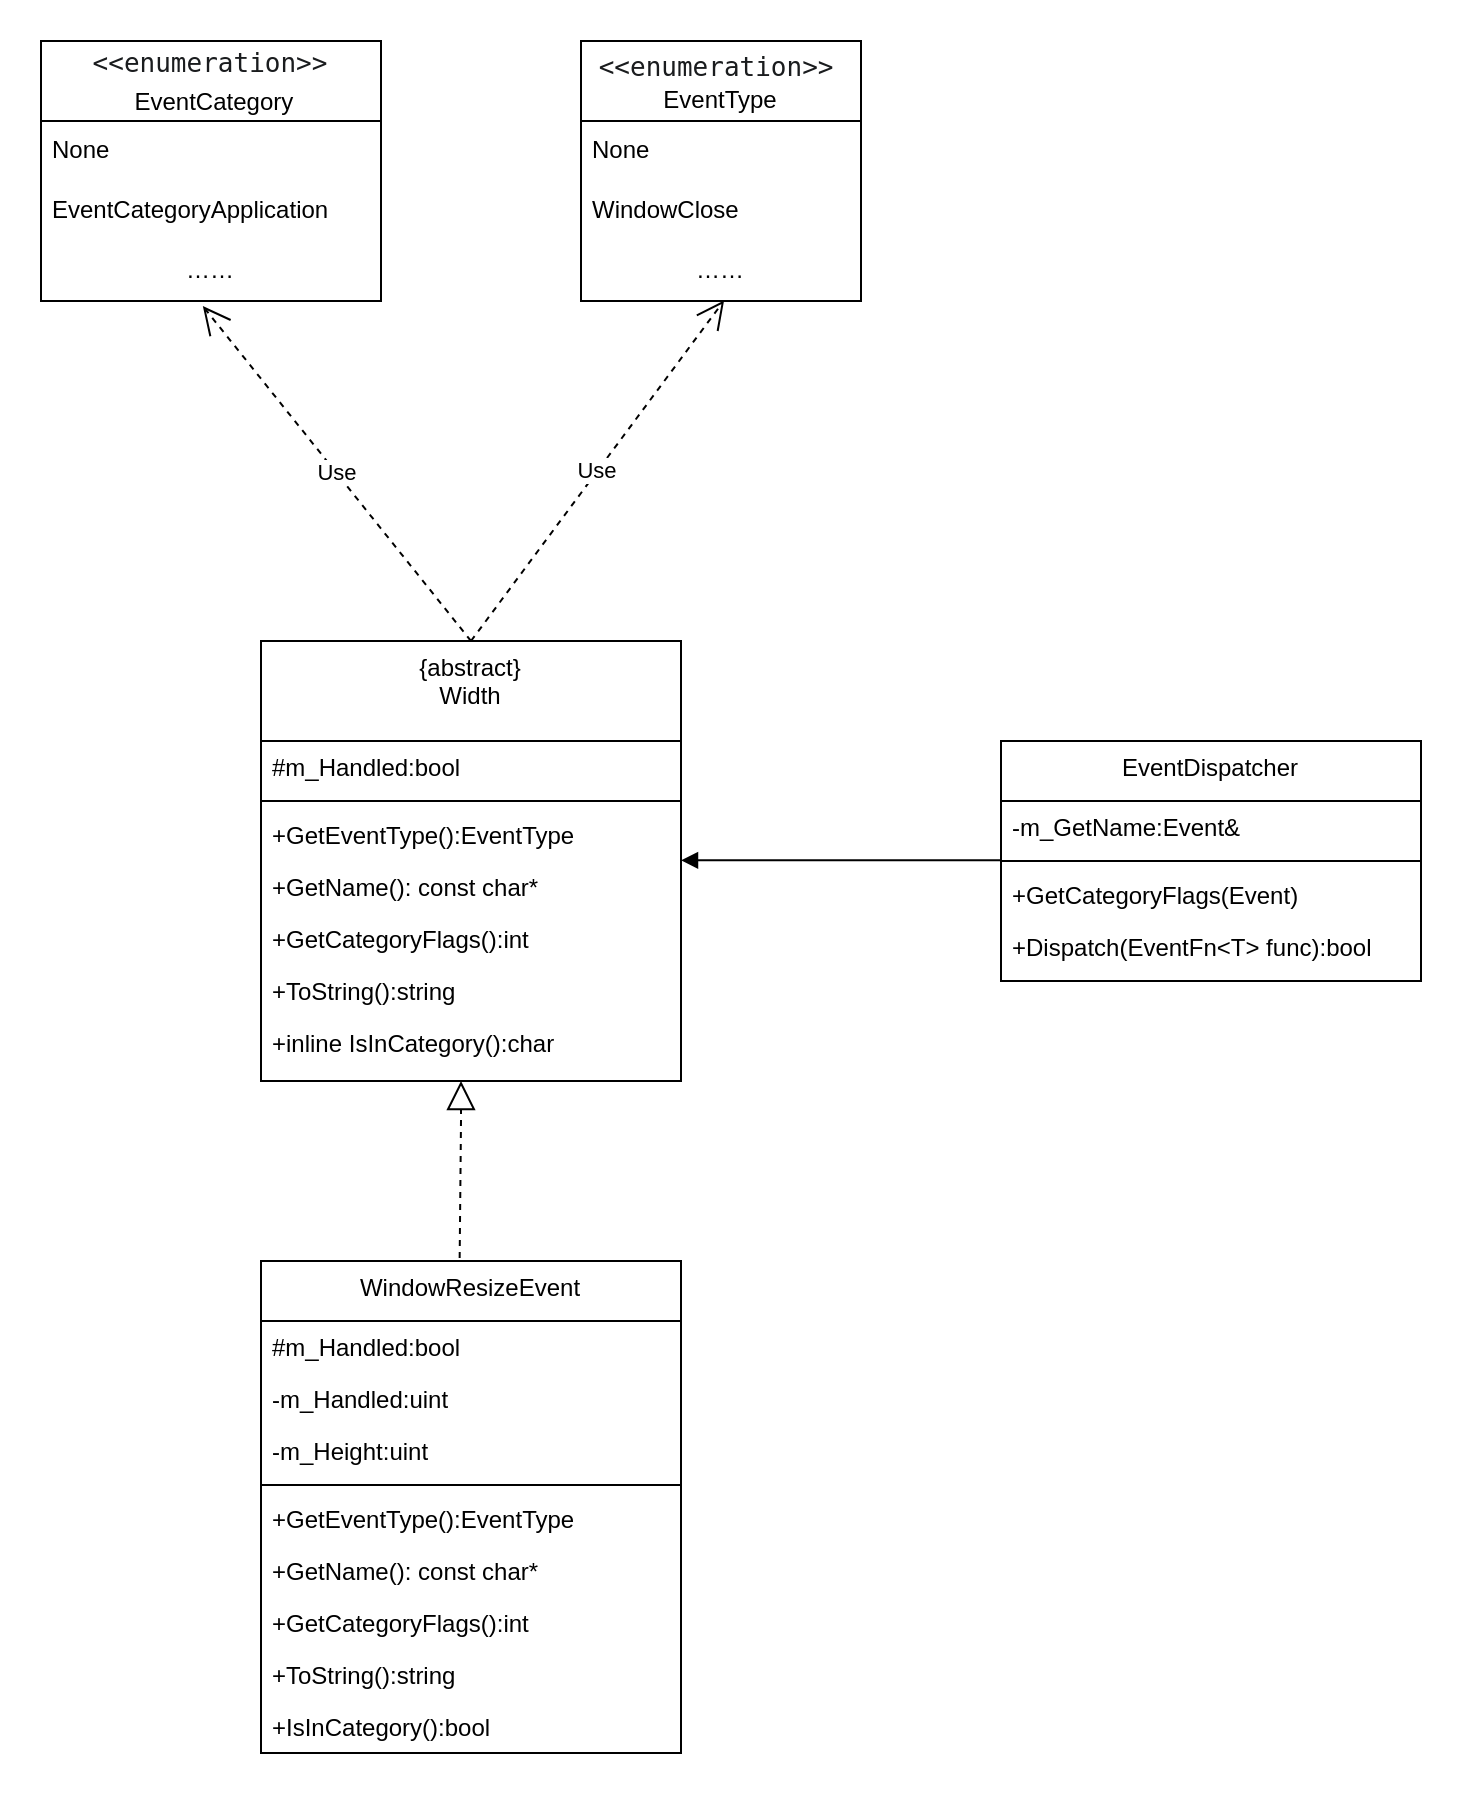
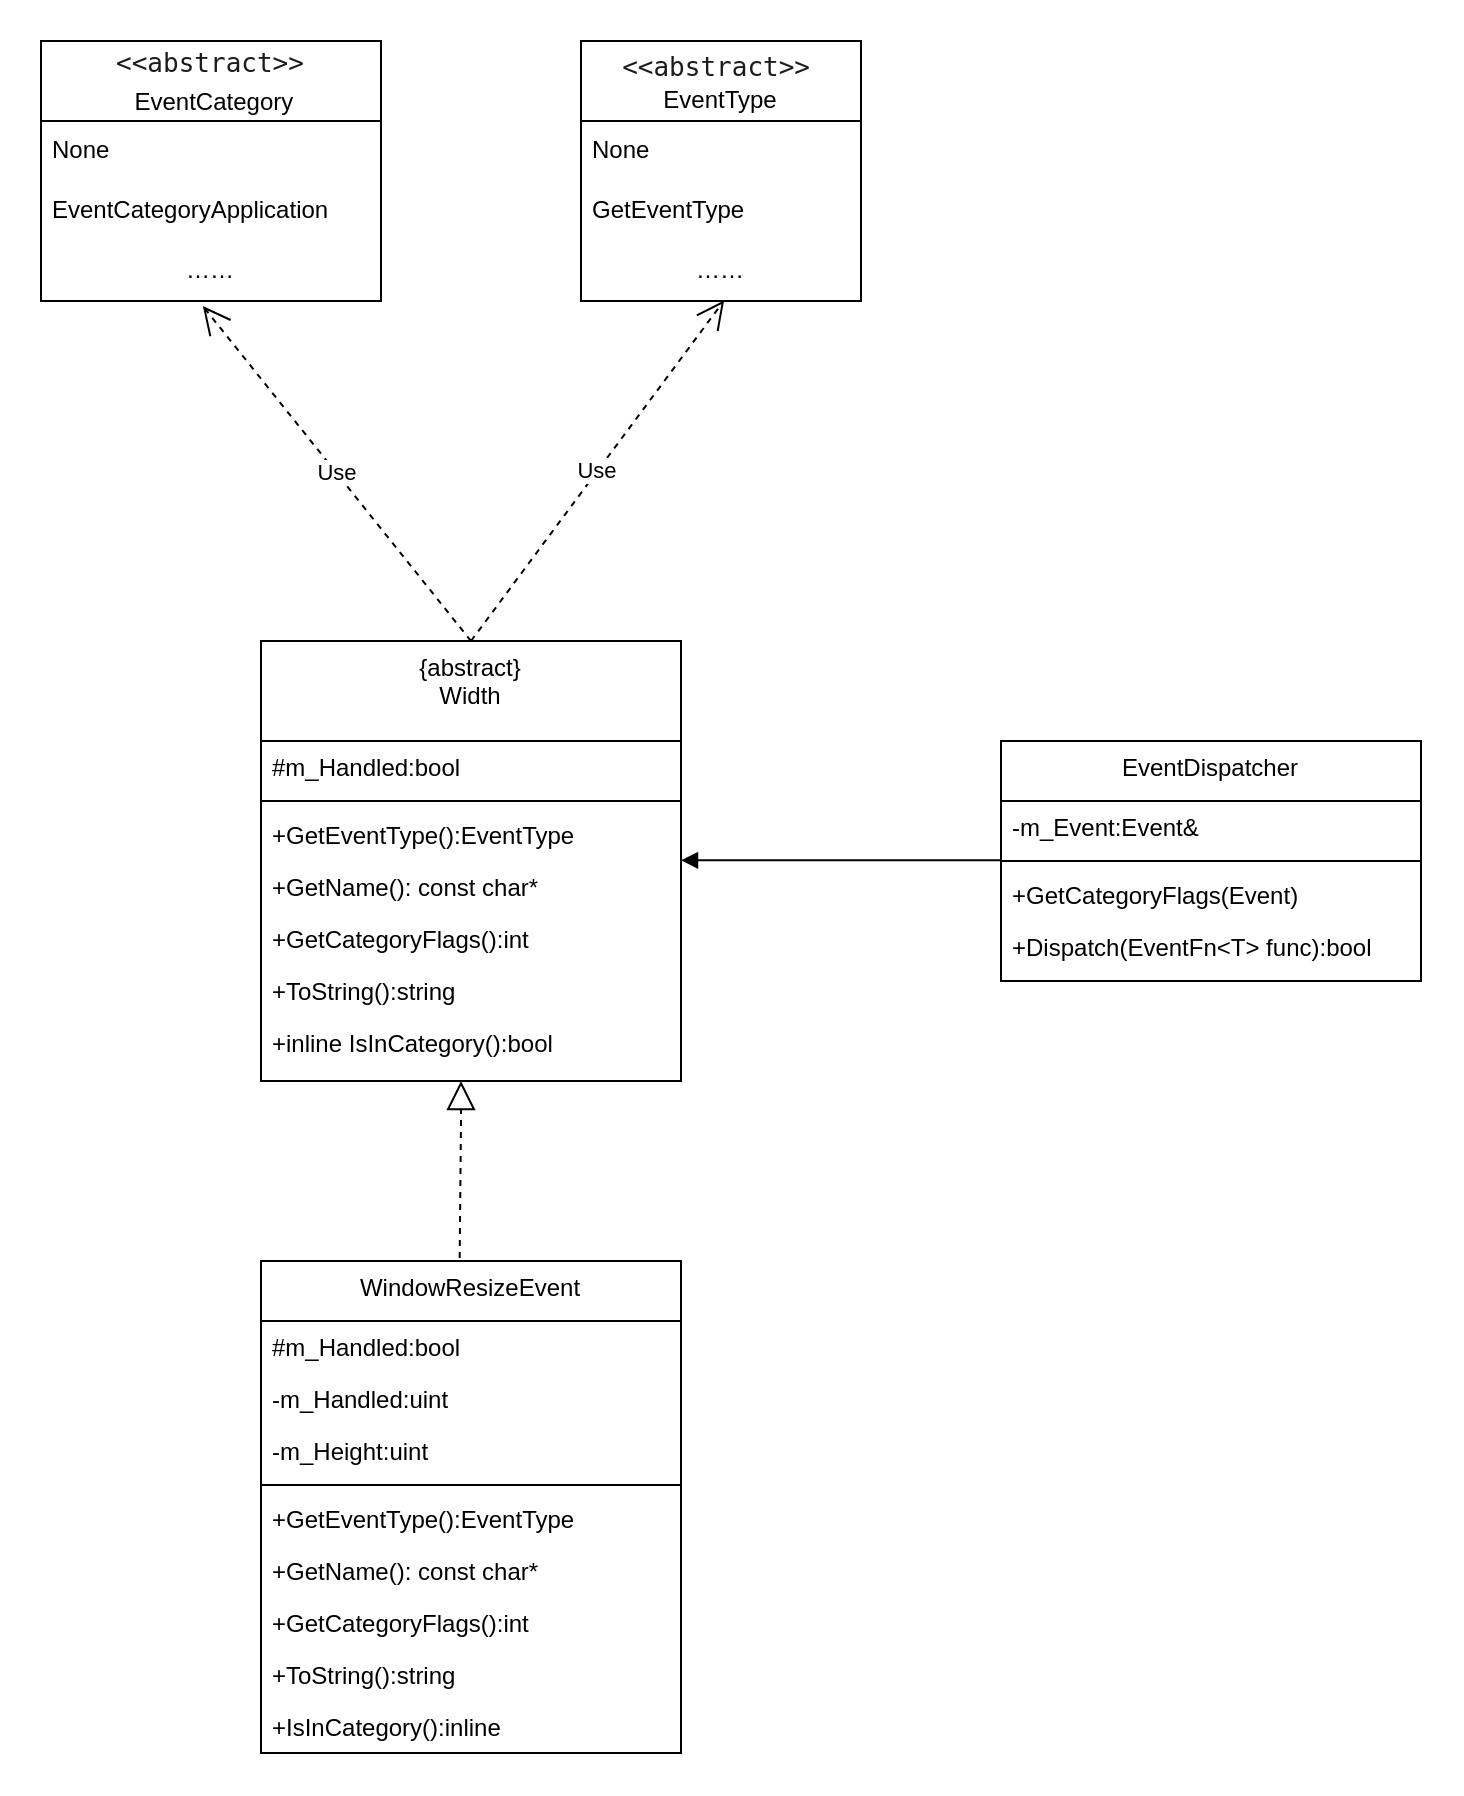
node "<<enumeration>> EventCategory": label "<<enumeration>> EventCategory" -> "<<abstract>> EventCategory"
node "<<enumeration>> EventType": label "<<enumeration>> EventType" -> "<<abstract>> EventType"
node "WindowClose": label "WindowClose" -> "GetEventType"
node "-m_GetName:Event&": label "-m_GetName:Event&" -> "-m_Event:Event&"
node "+inline IsInCategory():char": label "+inline IsInCategory():char" -> "+inline IsInCategory():bool"
node "+IsInCategory():bool": label "+IsInCategory():bool" -> "+IsInCategory():inline"
